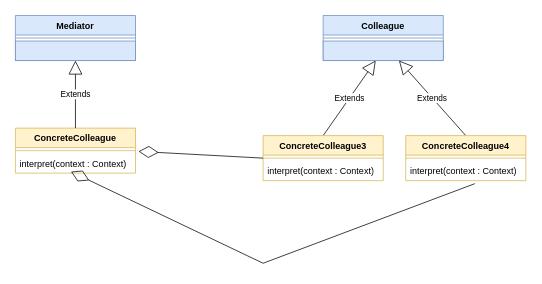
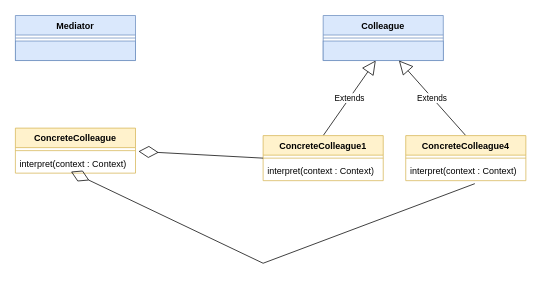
edge "ConcreteColleague" -> "Mediator": removed, label "Extends"
node "ConcreteColleague3": label "ConcreteColleague3" -> "ConcreteColleague1"
